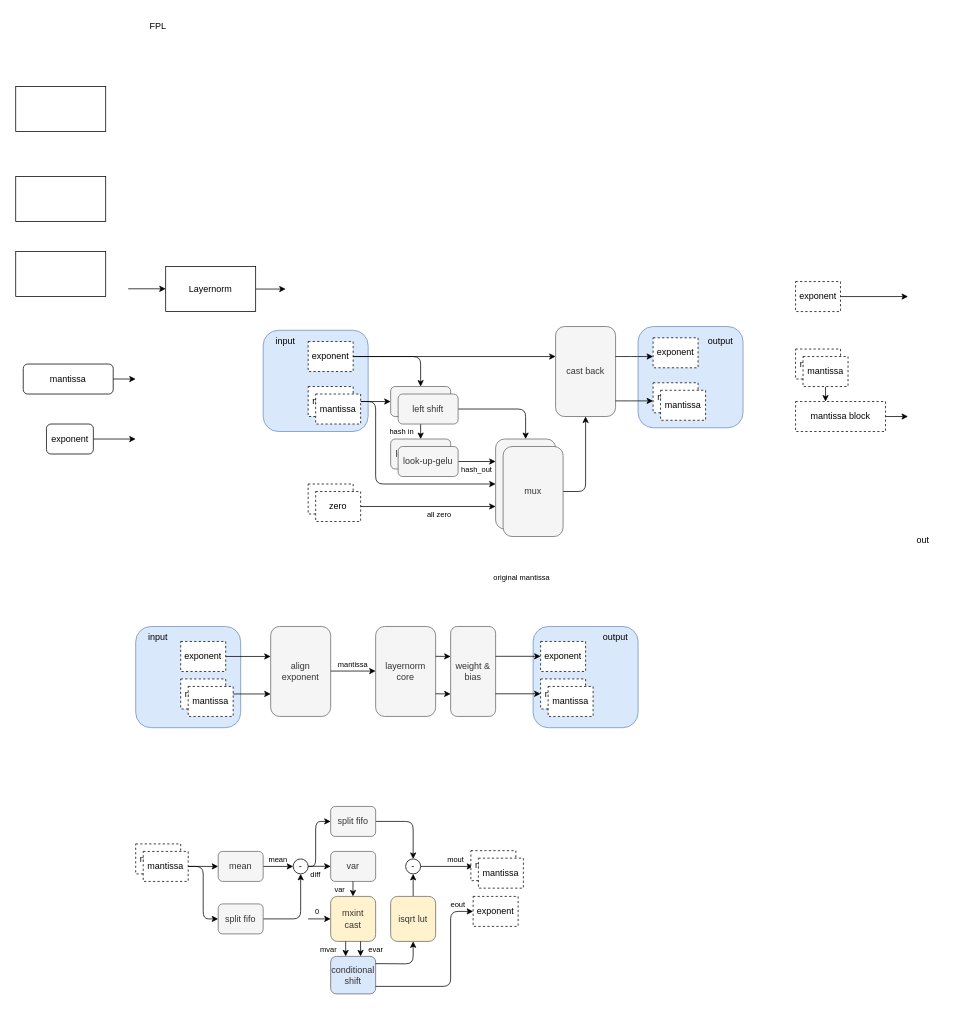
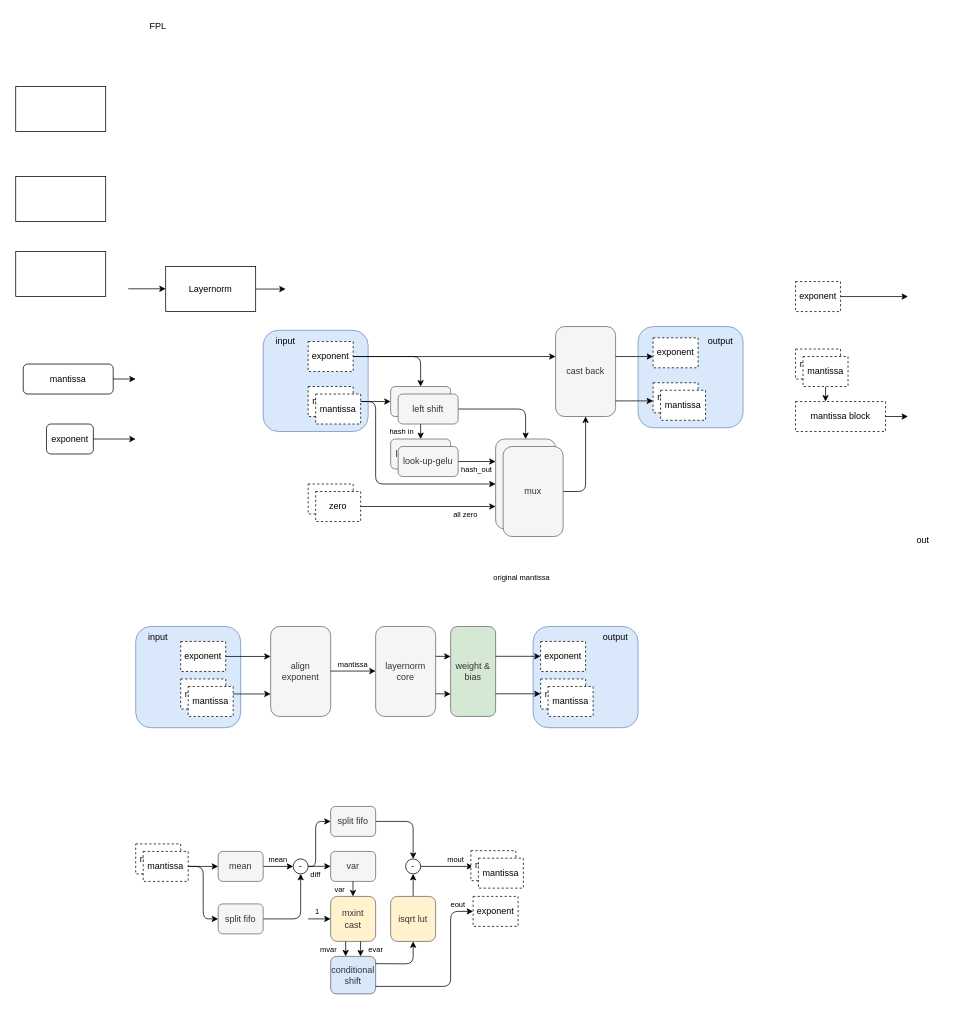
node "all zero": moved (439, 514) -> (465, 514)
node "weight & bias": fillcolor #f5f5f5 -> #d5e8d4
node "0": label "0" -> "1"
